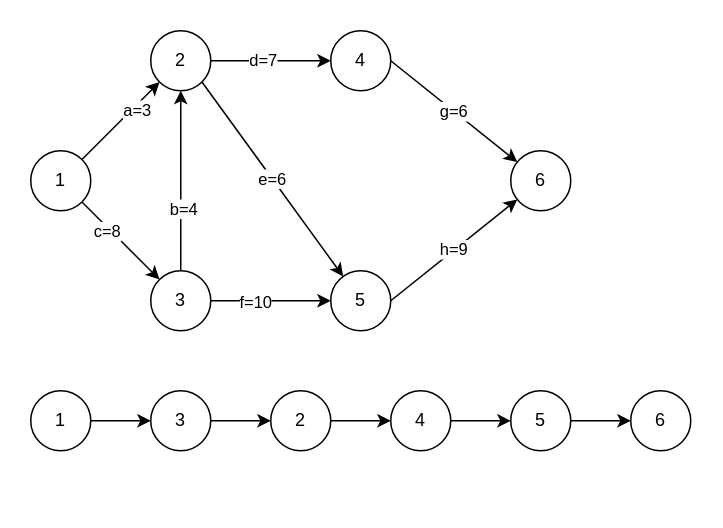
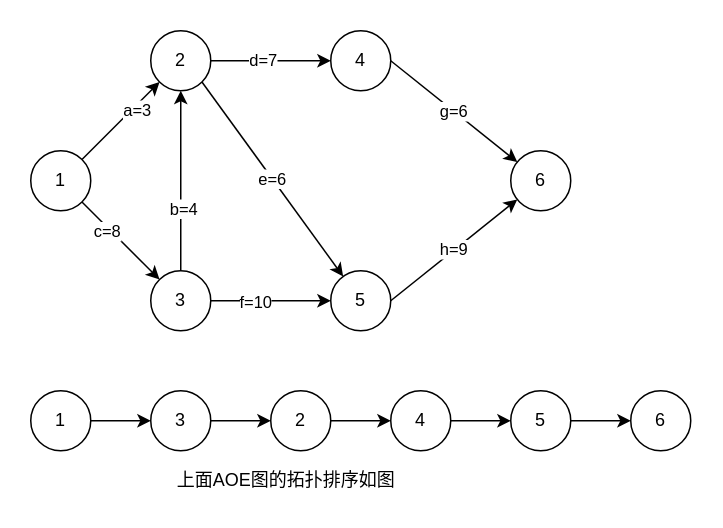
node "上面AOE图的拓扑排序如图": added
